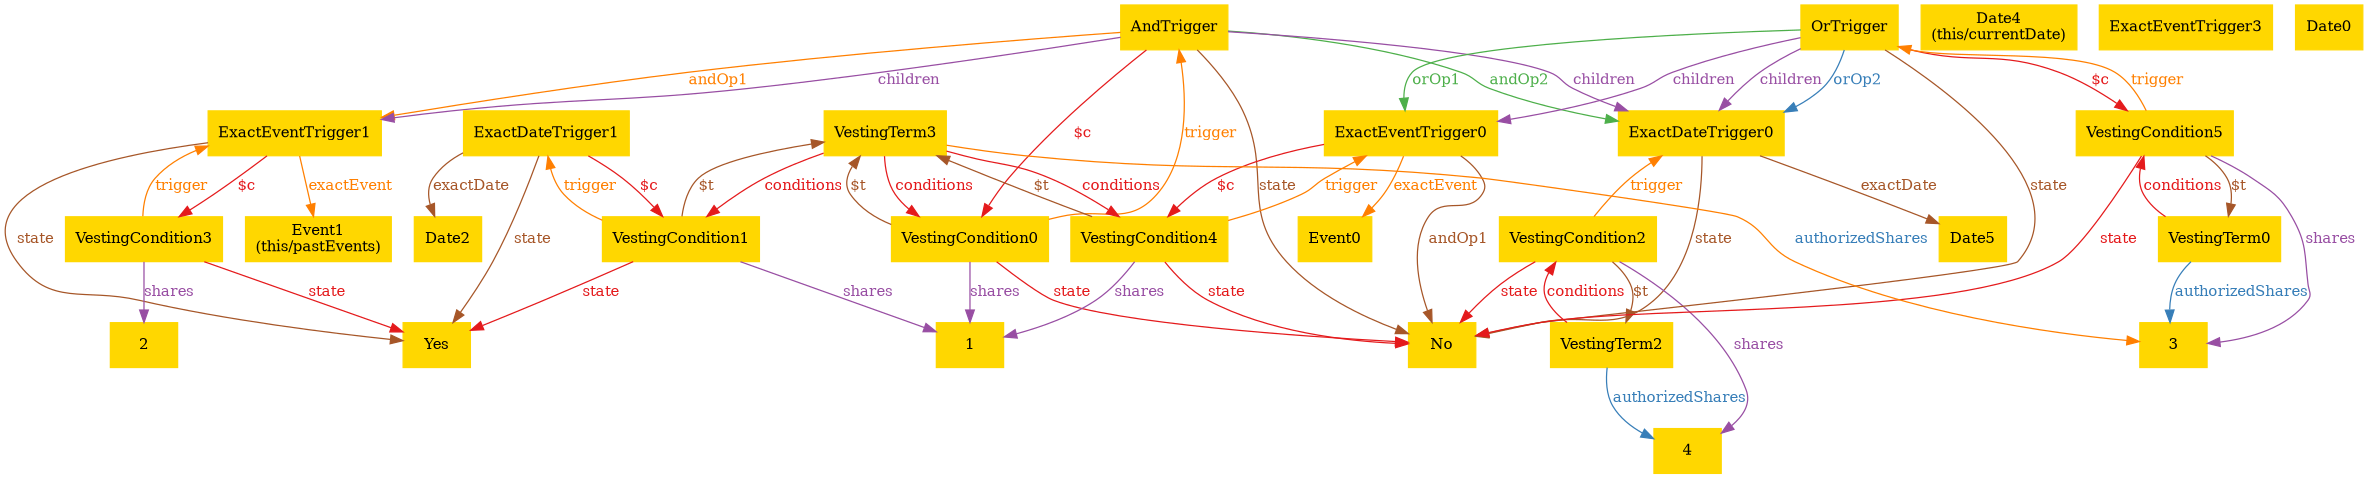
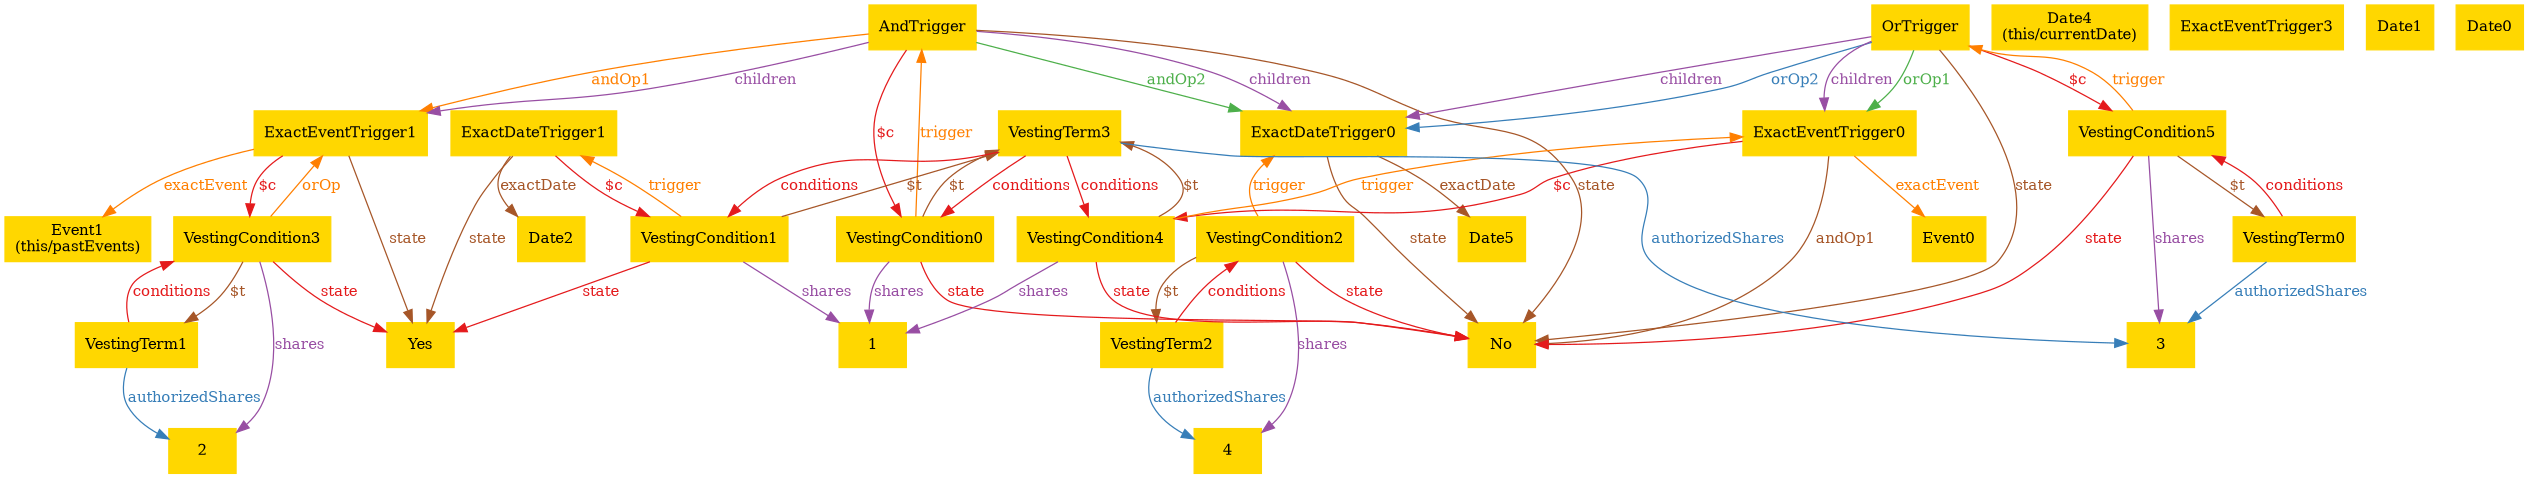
node "Date1": added
edge "VestingCondition3" -> "ExactEventTrigger1": label "trigger" -> "orOp"
edge "VestingTerm3" -> "3": color #ff7f00 -> #377eb8
node "VestingTerm1": added
